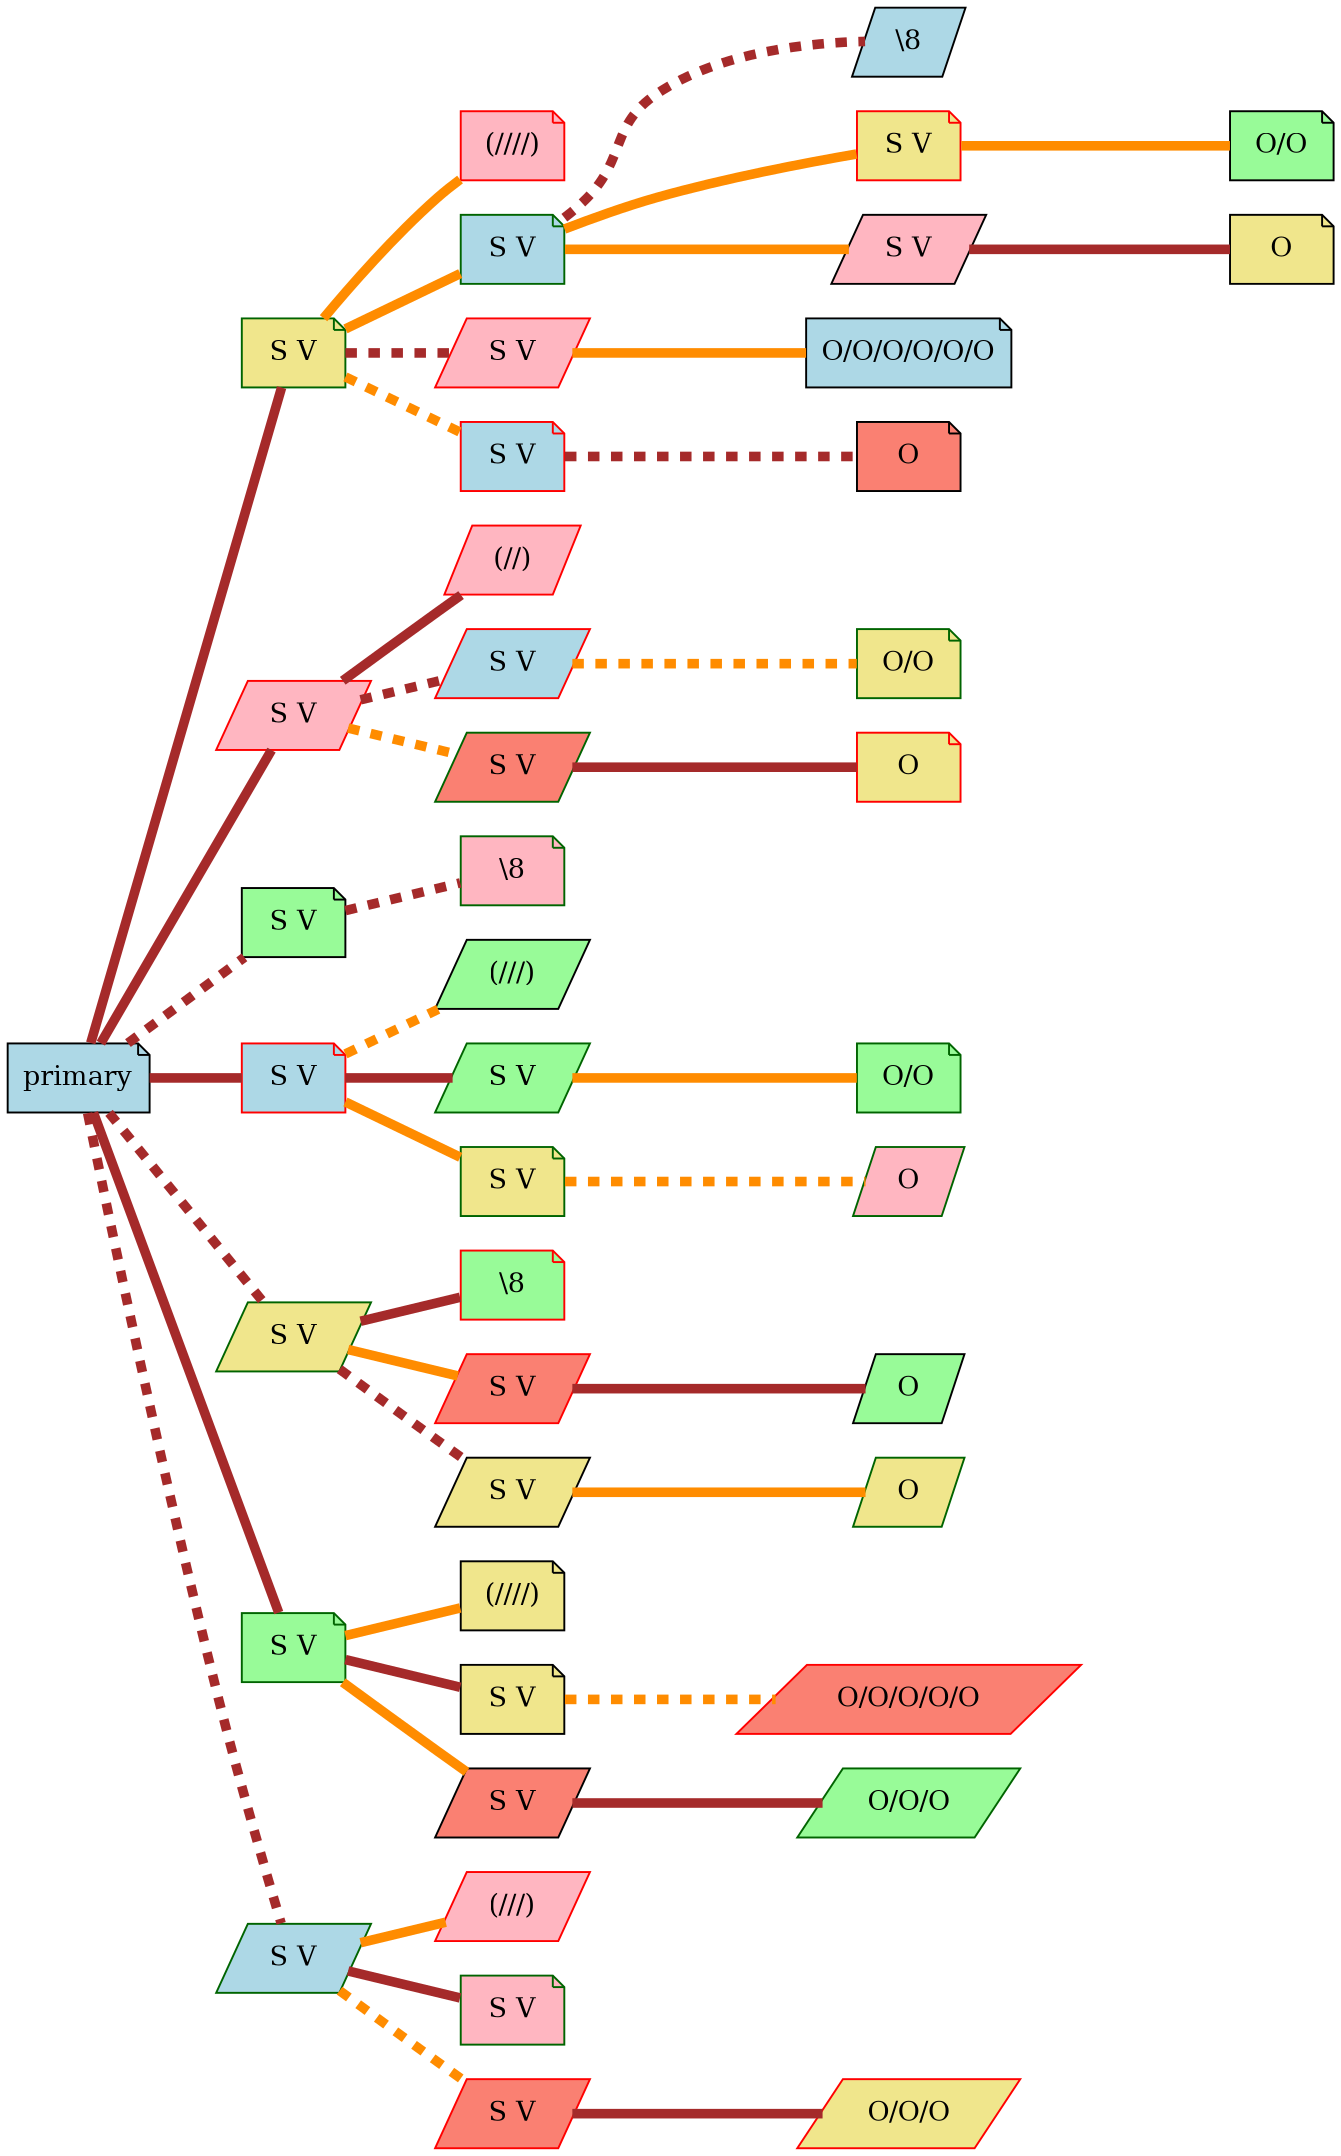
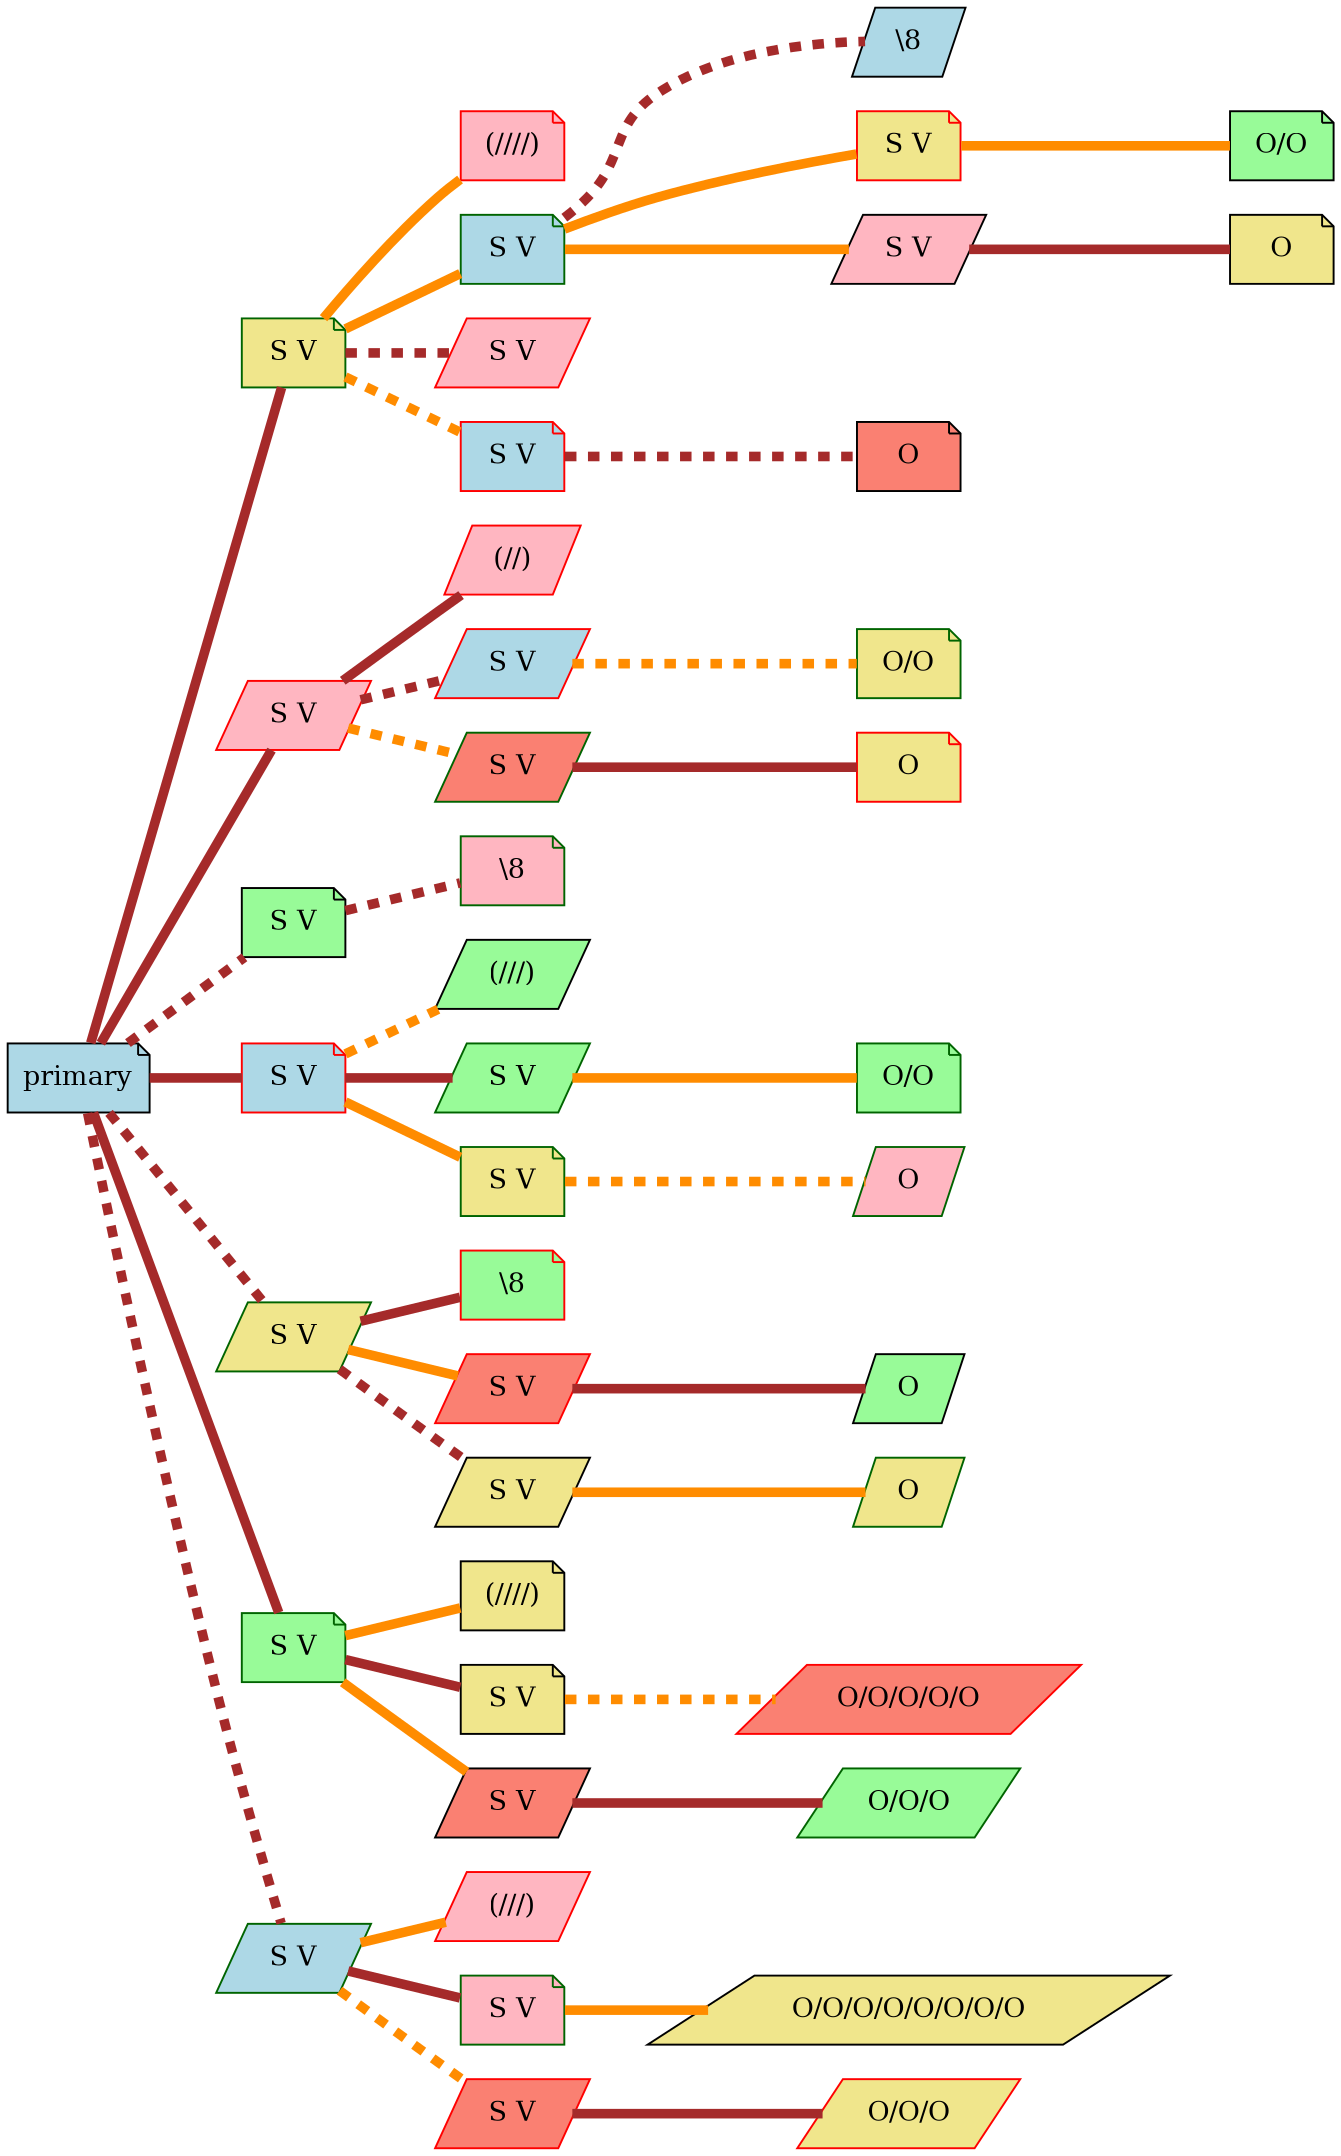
node "O/O/O/O/O/O": removed
node "O/O/O/O/O/O/O/O": added
